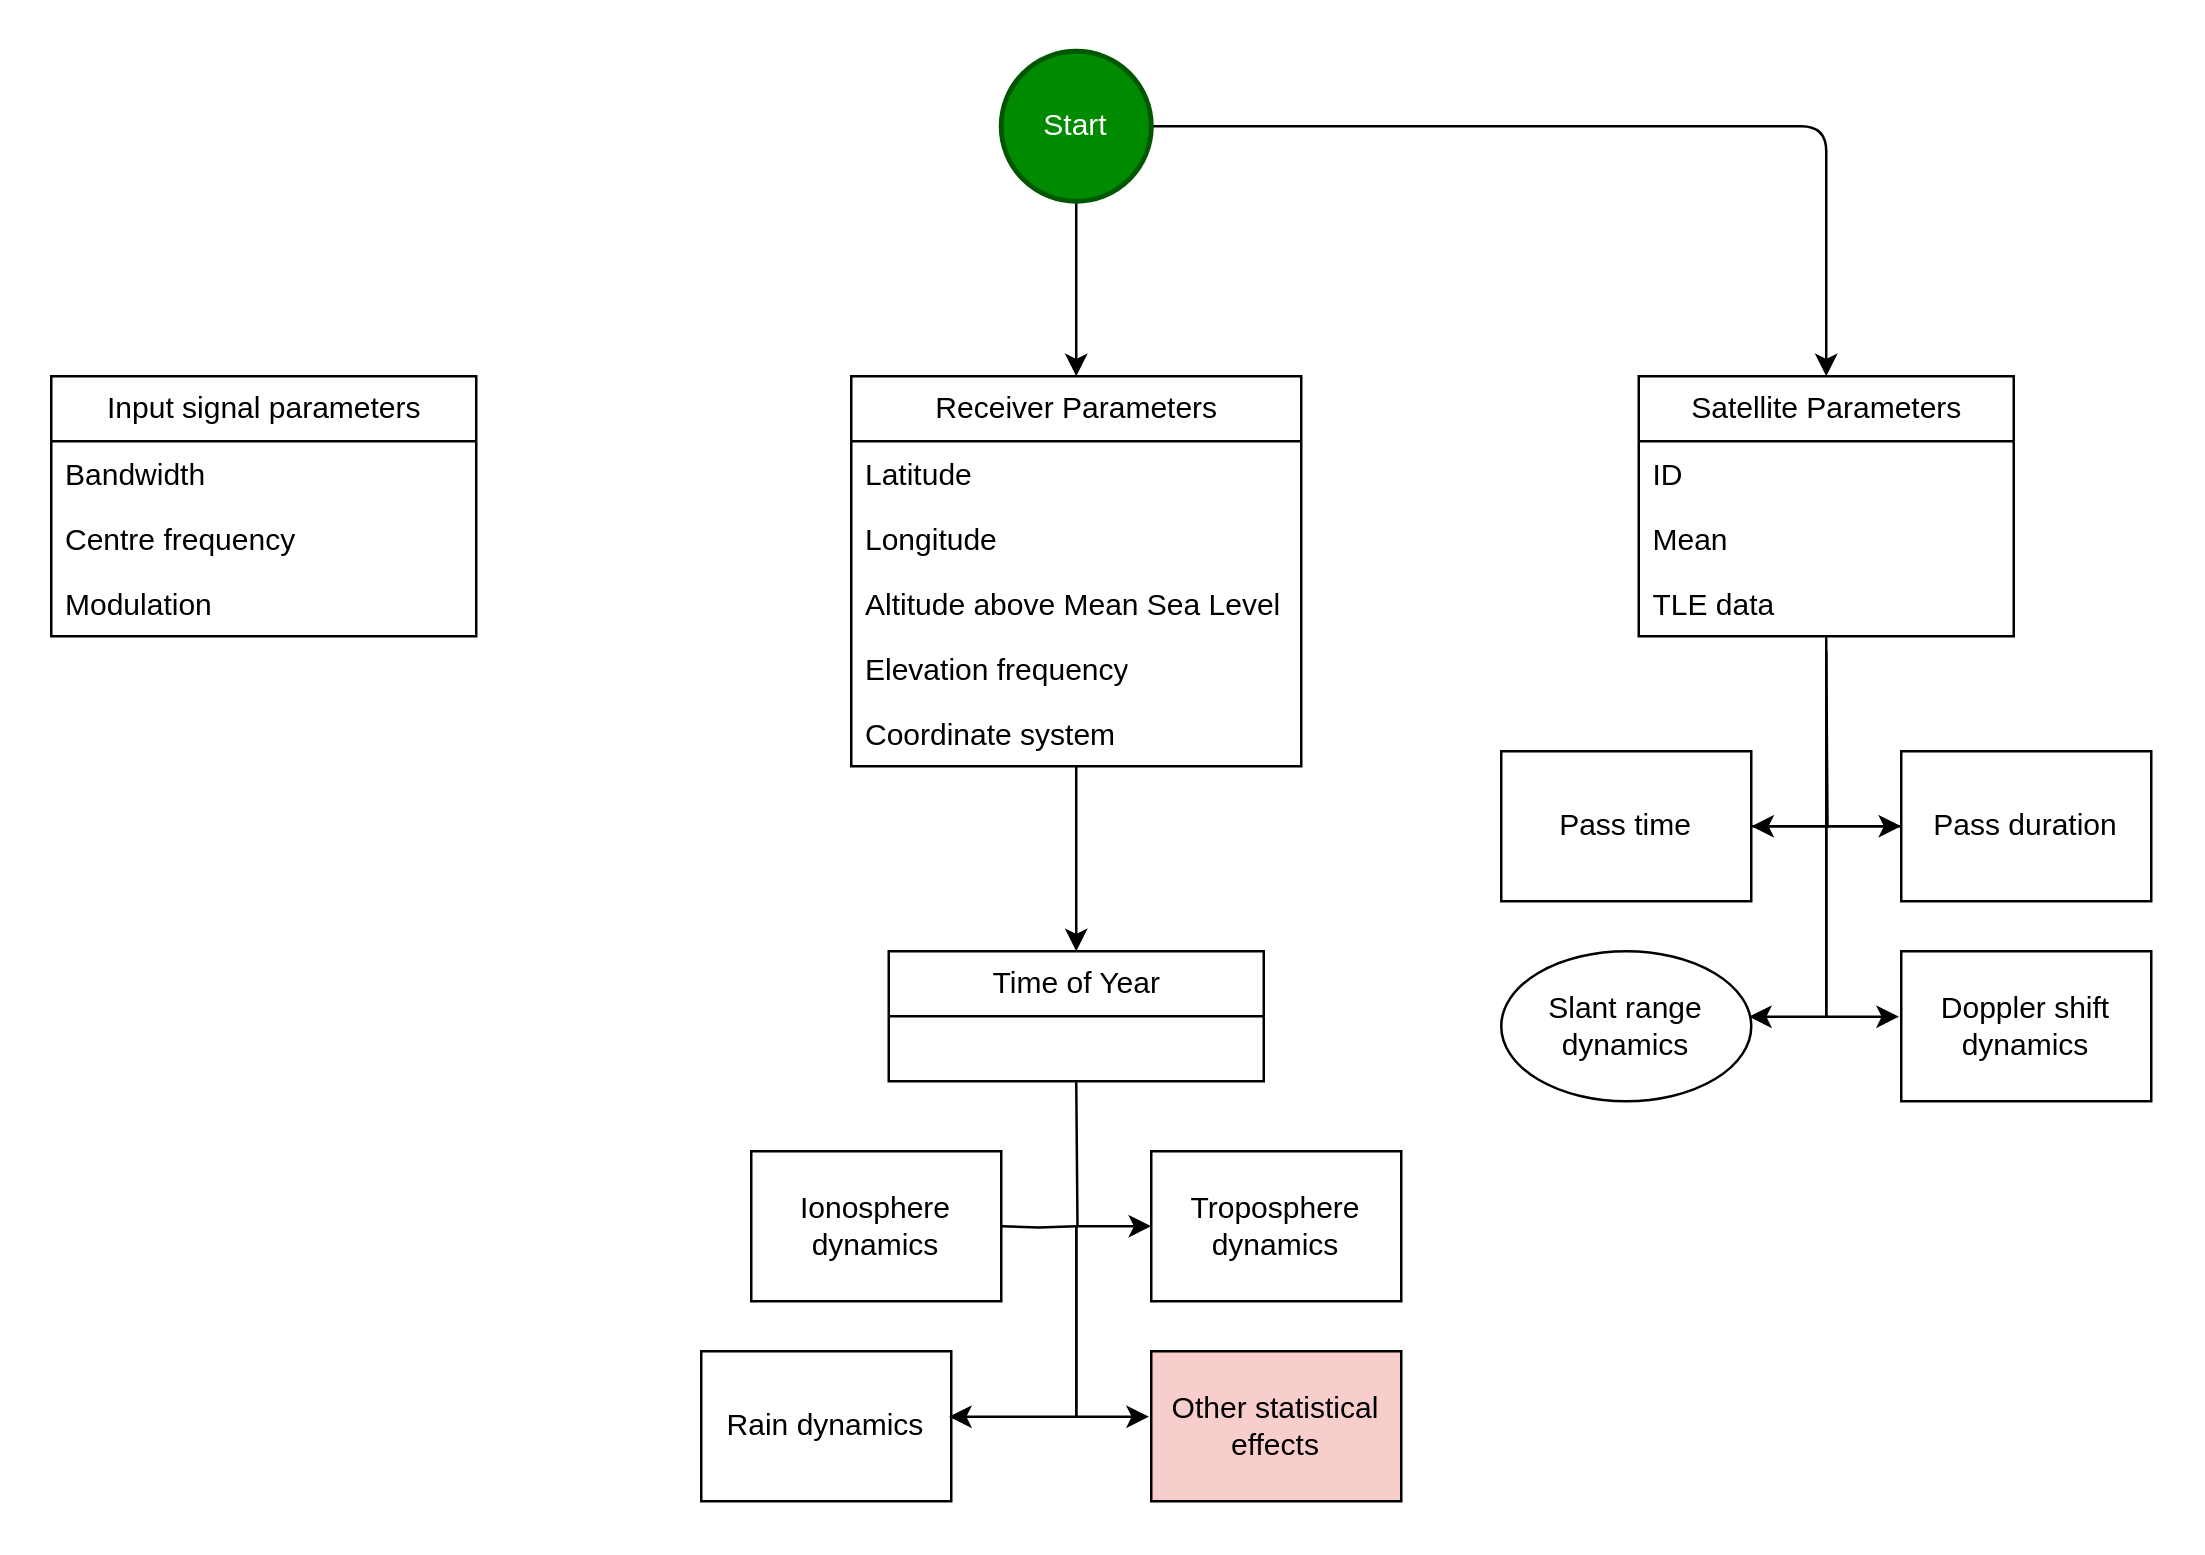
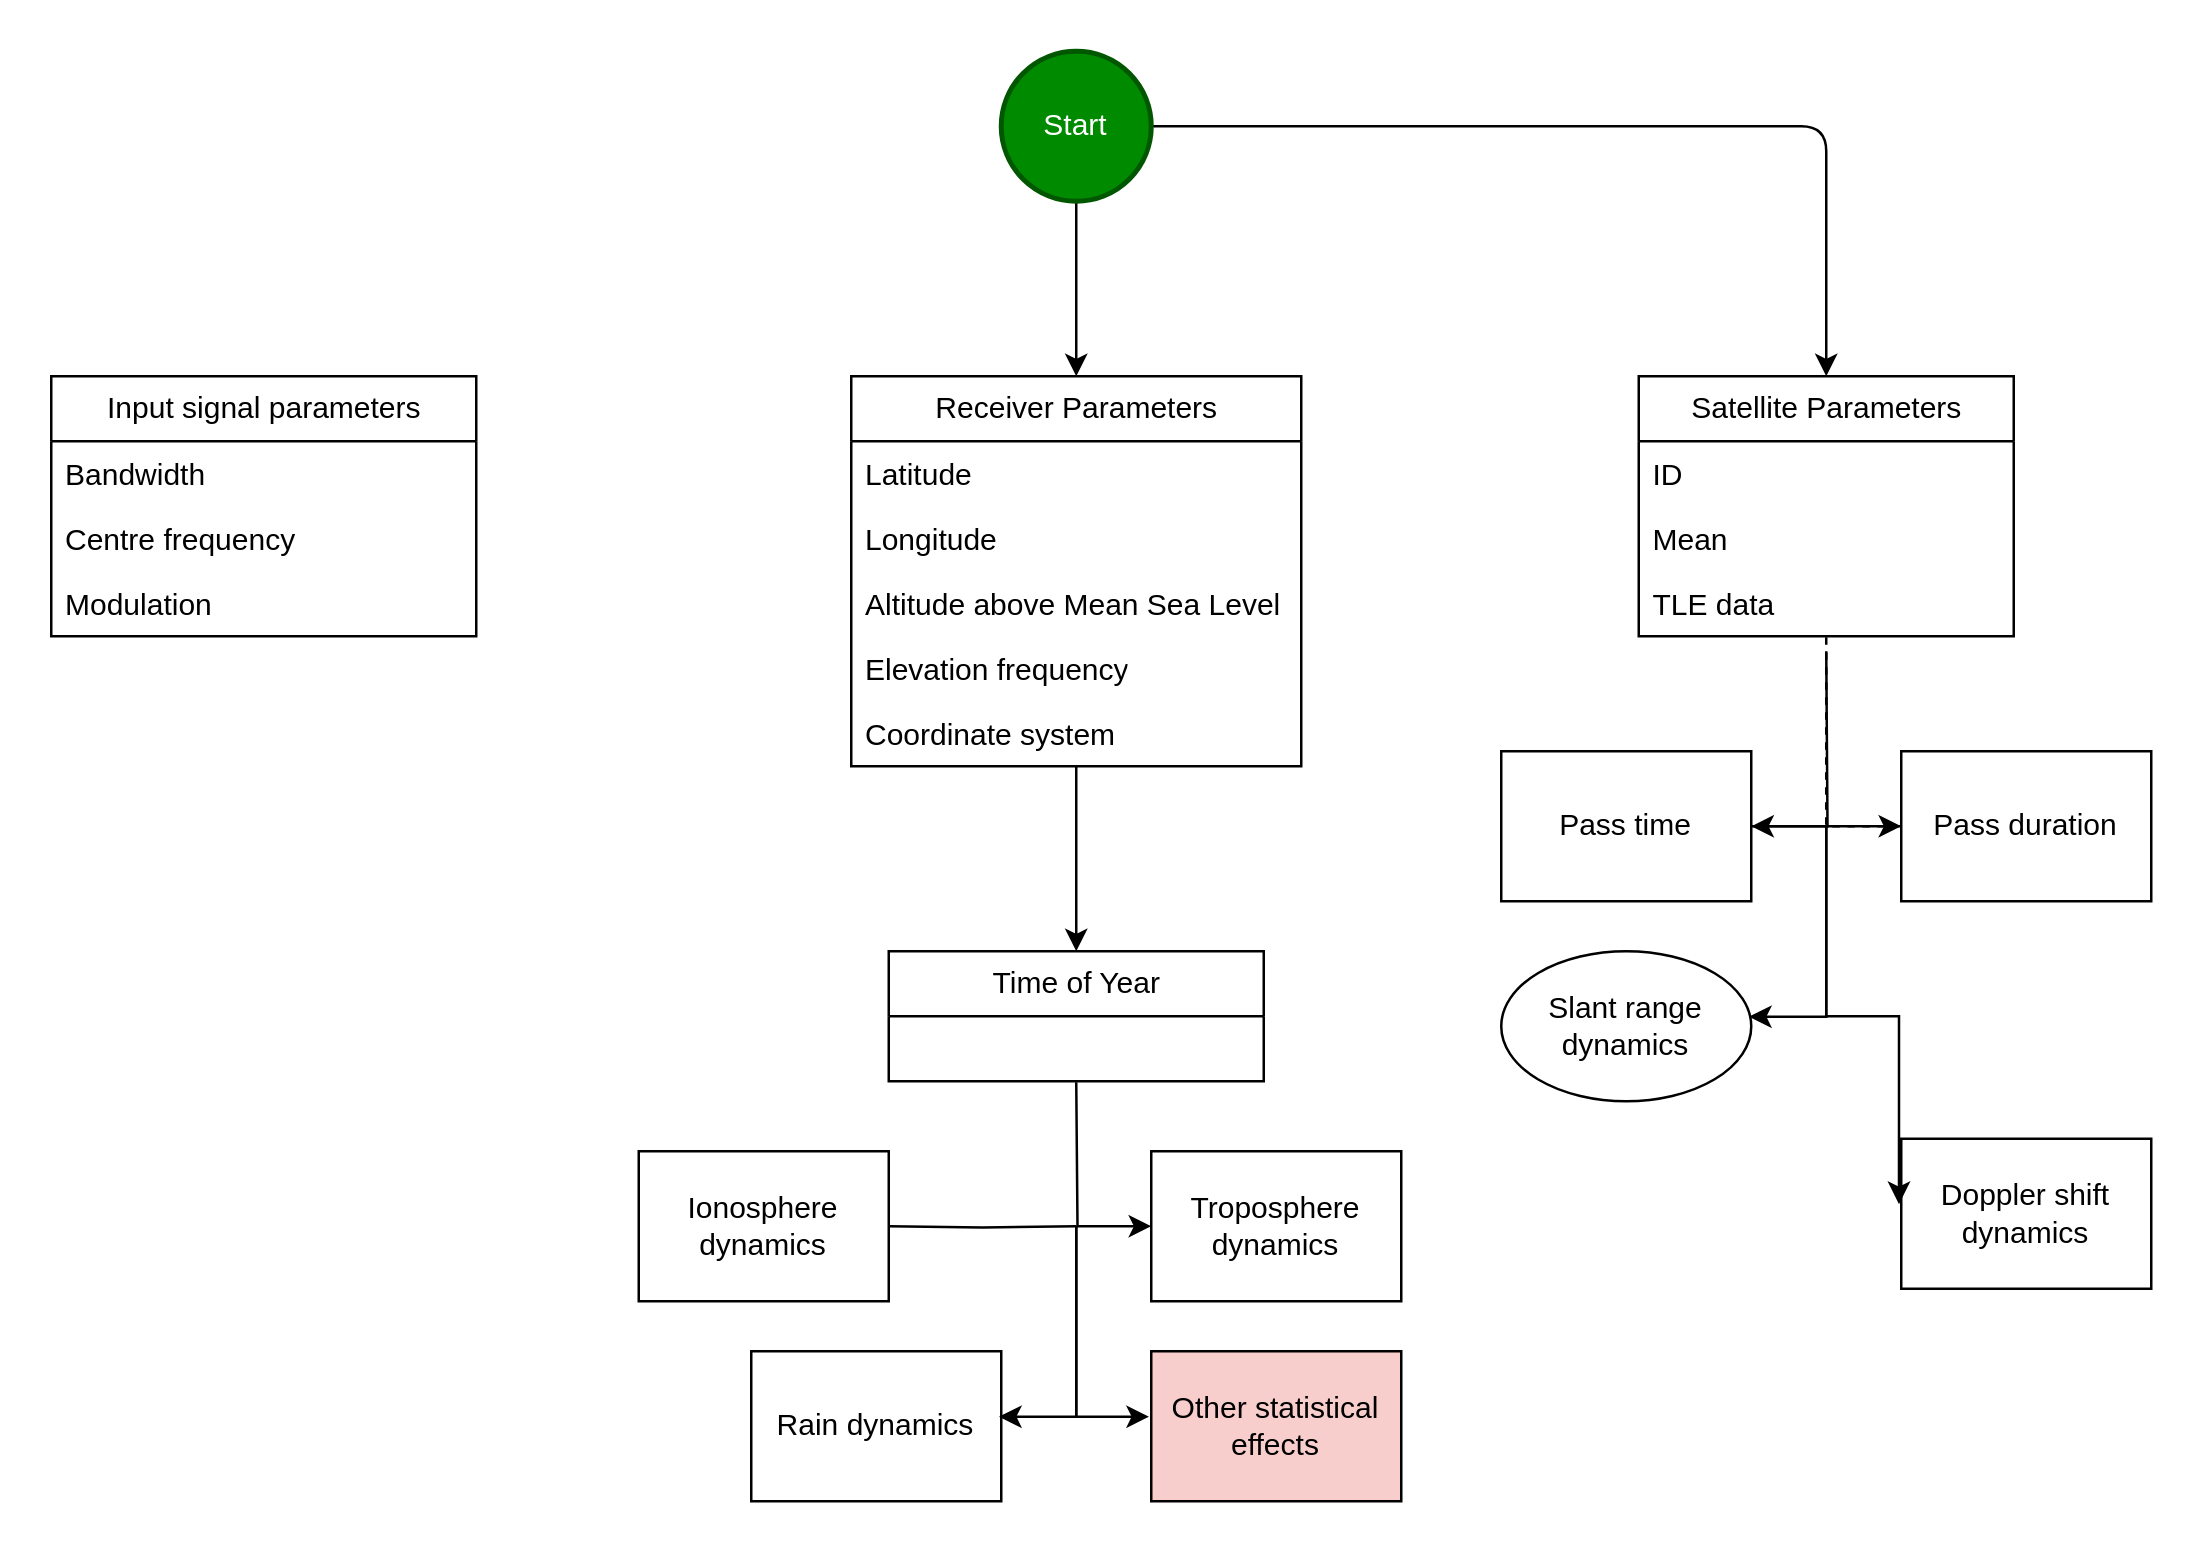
edge "TLE data" -> "Pass duration": style solid -> dashed
node "Doppler shift dynamics": moved (2026, 1026) -> (2026, 1214)
node "Ionosphere dynamics": moved (876, 1226) -> (764, 1226)
node "Rain dynamics": moved (826, 1426) -> (876, 1426)
